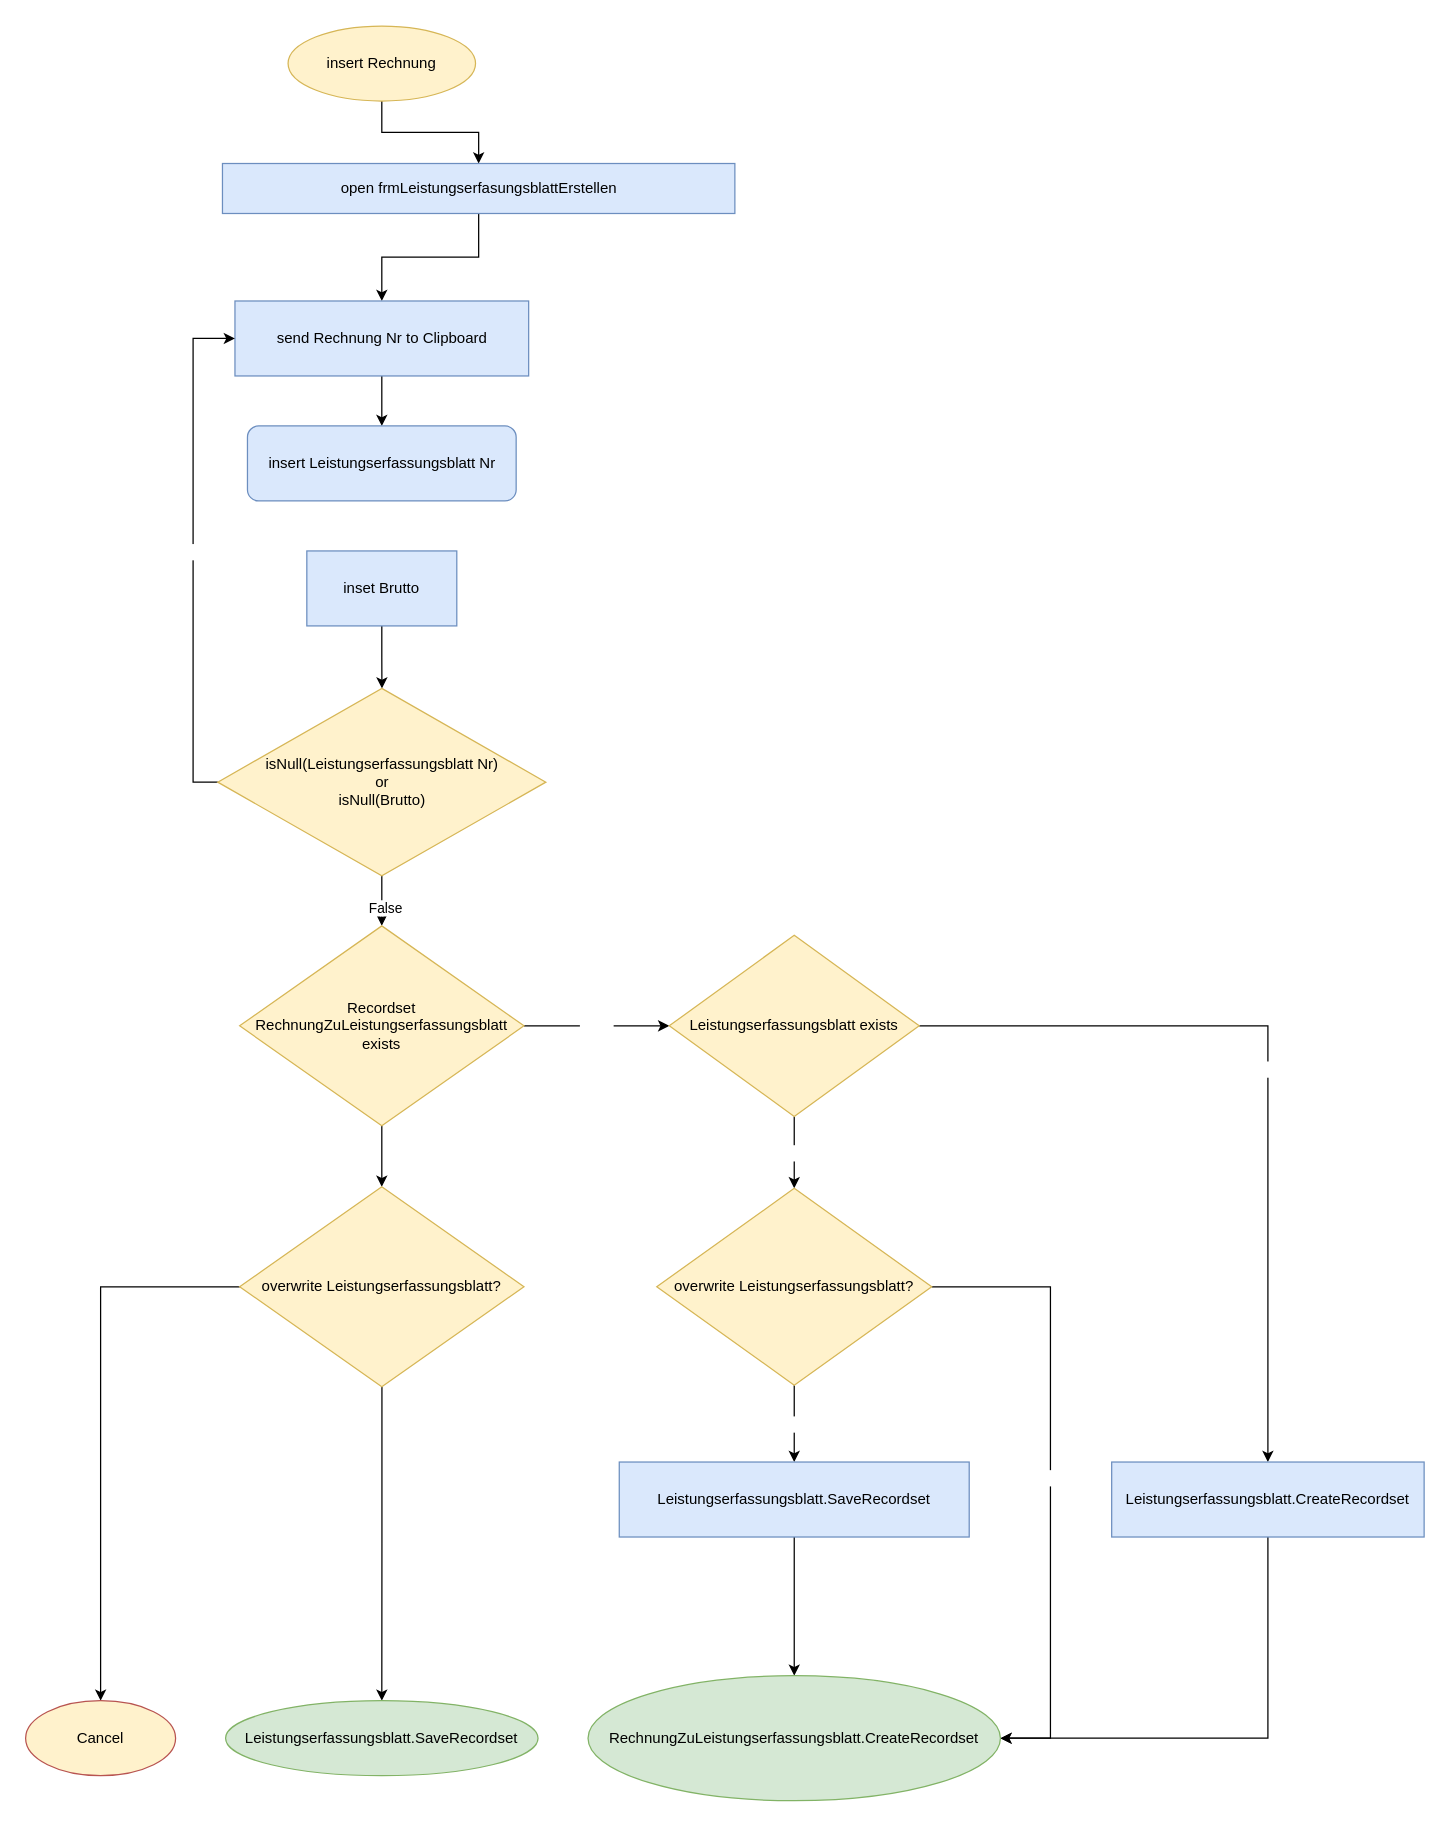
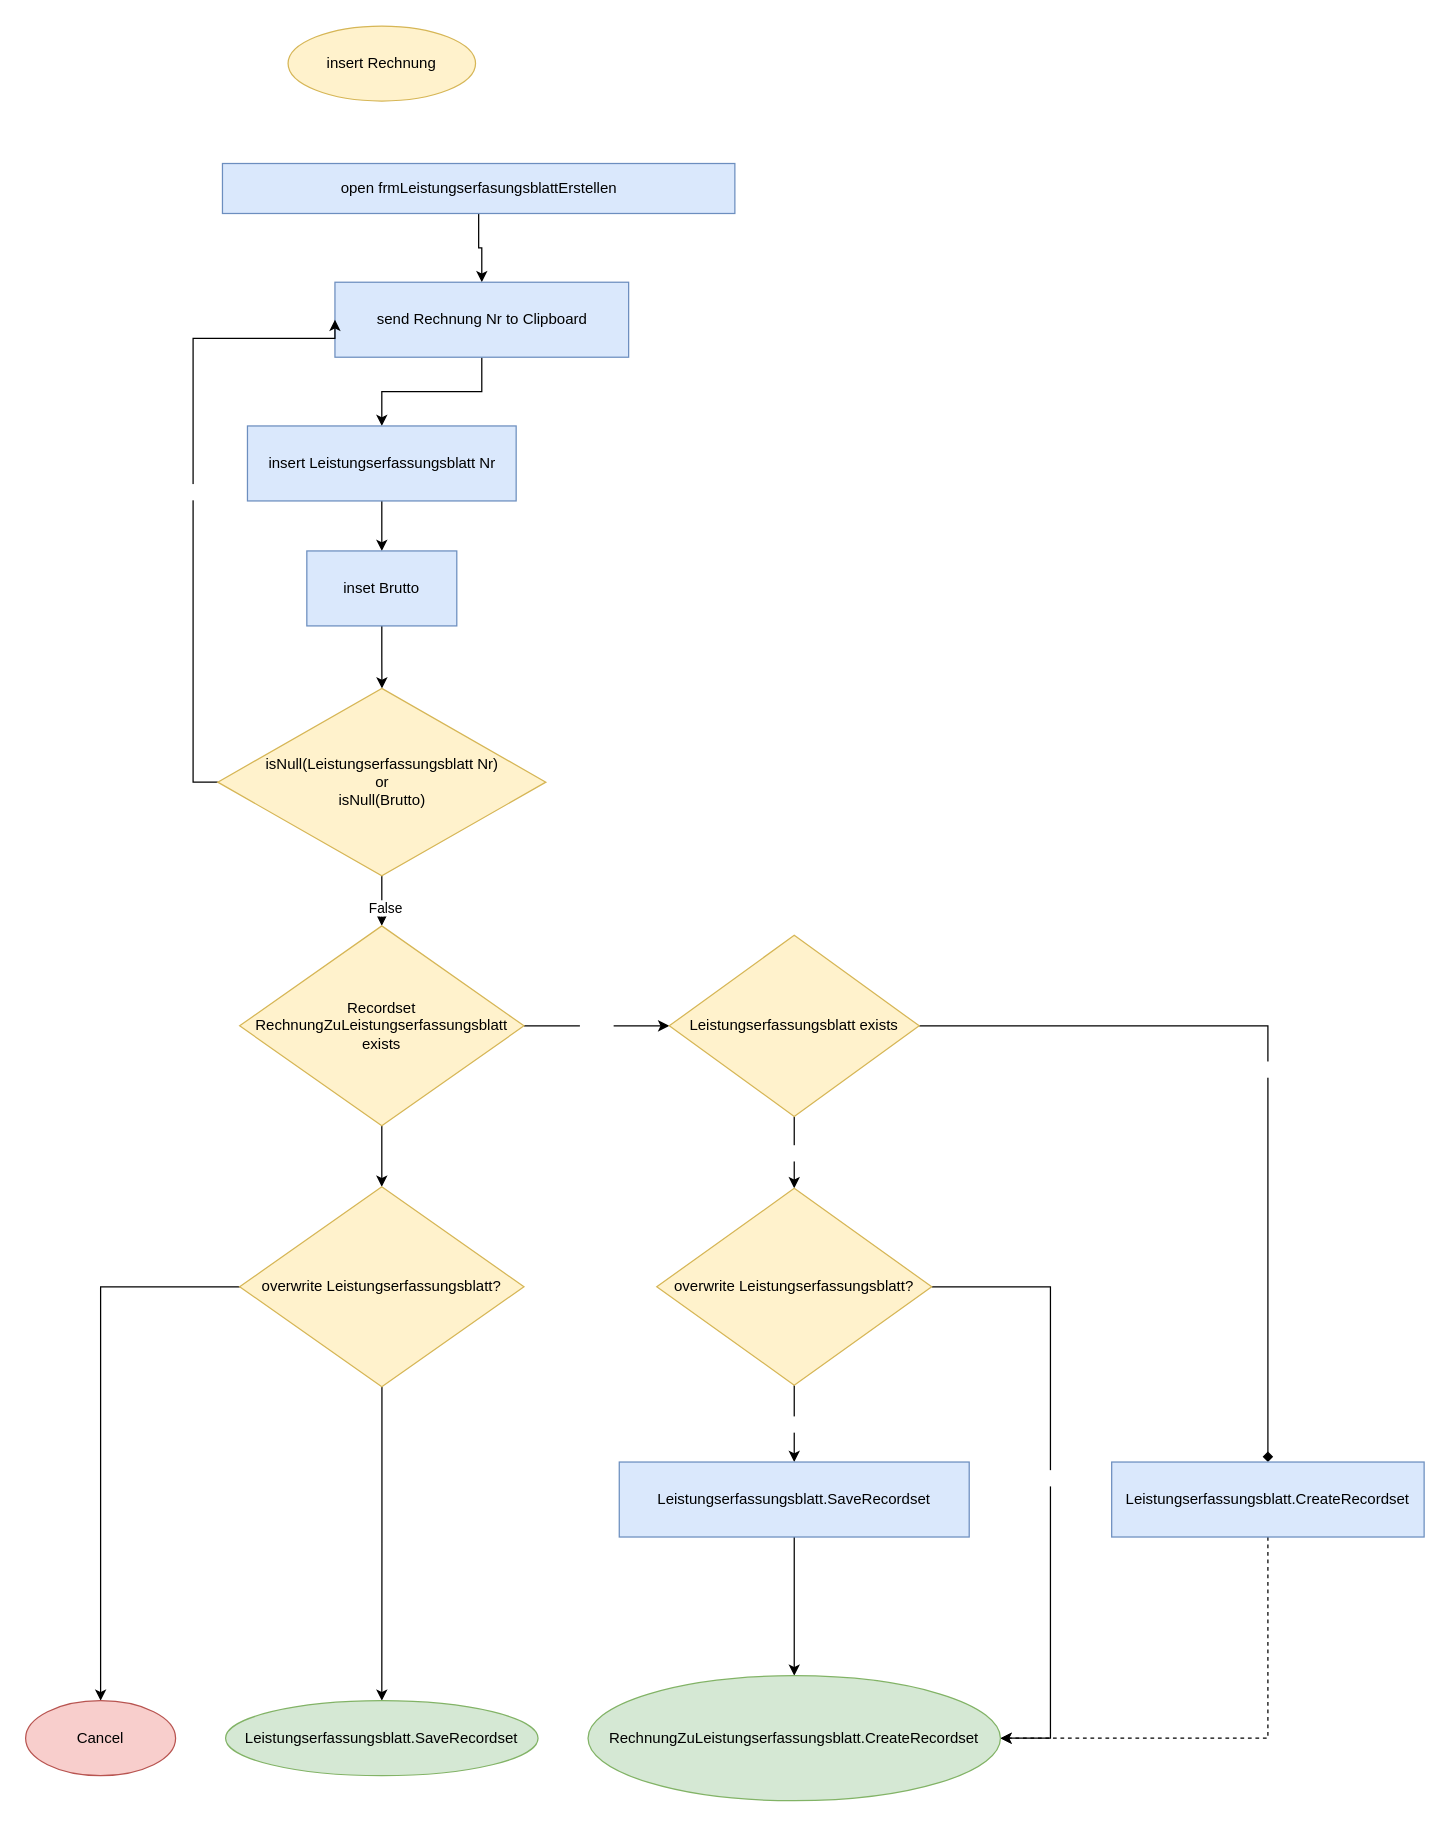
edge "insert Rechnung" -> "open frmLeistungserfasungsblattErstellen": removed
node "send Rechnung Nr to Clipboard": moved (382, 338) -> (482, 319)
node "insert Leistungserfassungsblatt Nr": shape rounded rectangle -> rectangle
edge "insert Leistungserfassungsblatt Nr" -> "inset Brutto": added
edge "Leistungserfassungsblatt exists" -> "Leistungserfassungsblatt.CreateRecordset": arrowhead classic -> diamond
node "Cancel": fillcolor #fff2cc -> #f8cecc
edge "Leistungserfassungsblatt.CreateRecordset" -> "RechnungZuLeistungserfassungsblatt.CreateRecordset": style solid -> dashed
